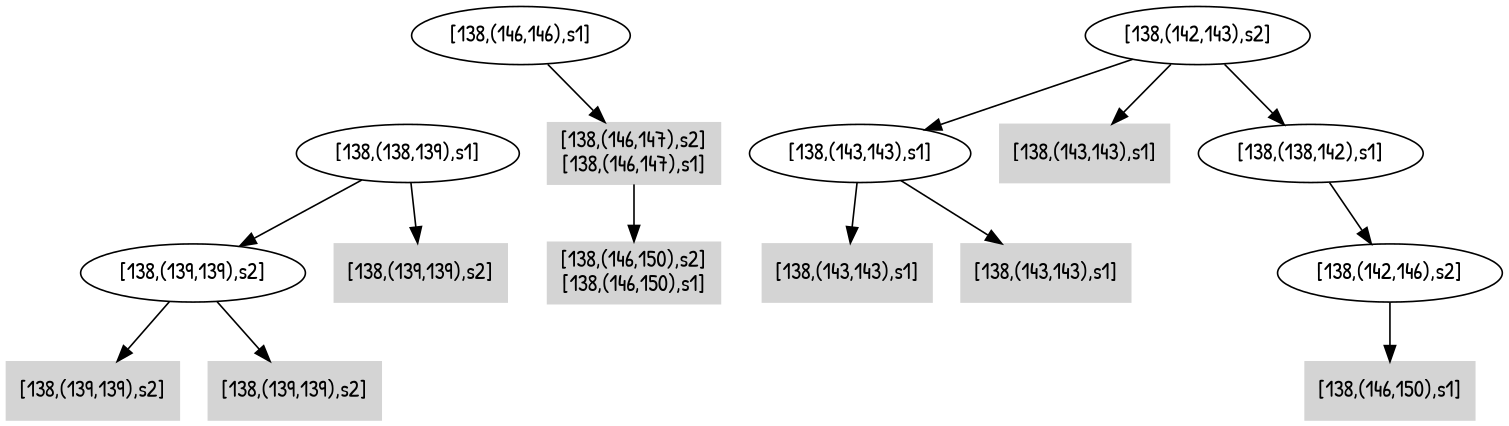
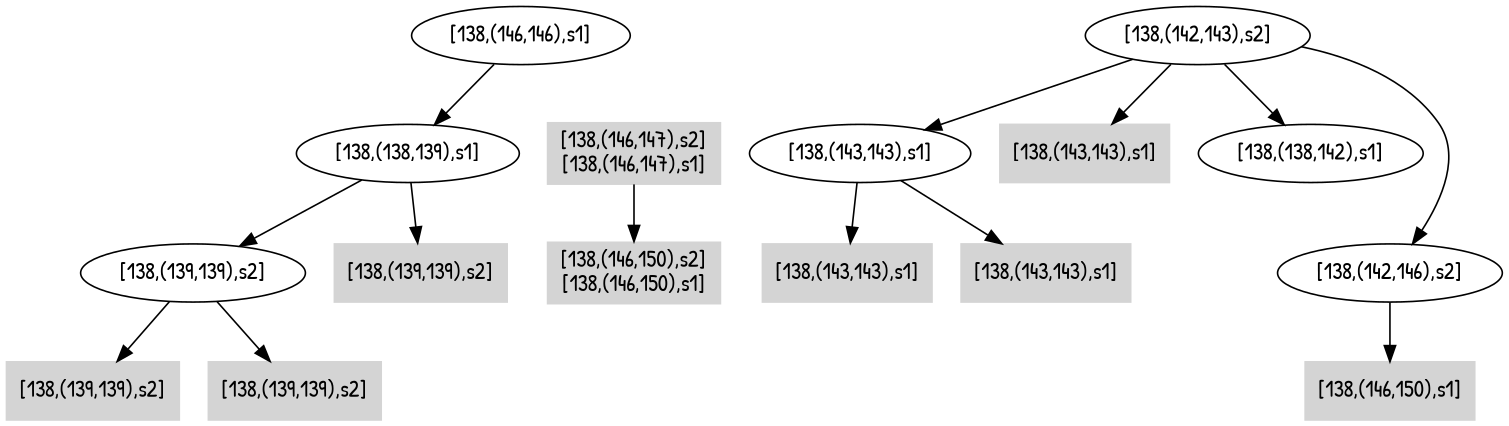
edge "[138,(146,146),s1]" -> "[138,(146,147),s2] [138,(146,147),s1]": now "[138,(146,146),s1]" -> "[138,(138,139),s1]"
edge "[138,(138,142),s1]" -> "[138,(142,146),s2]": now "[138,(142,143),s2]" -> "[138,(142,146),s2]"
